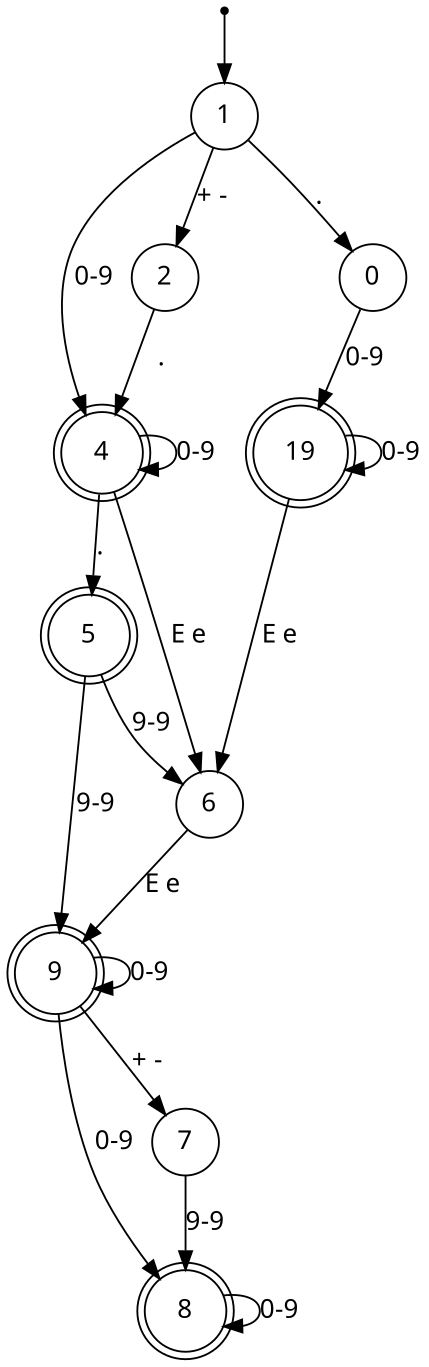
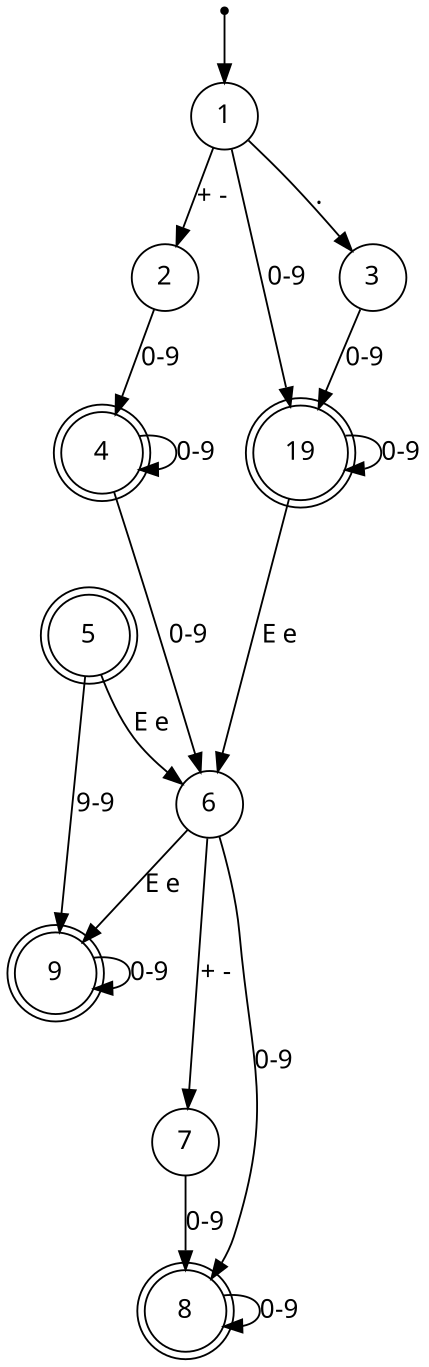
edge "1" -> "4": now "1" -> "19"
node "0": label "0" -> "3"
edge "2" -> "4": label "." -> "0-9"
edge "4" -> "5": removed, label "."
edge "4" -> "6": label "E e" -> "0-9"
edge "5" -> "6": label "9-9" -> "E e"
edge "9" -> "7": now "6" -> "7"
edge "9" -> "8": now "6" -> "8"
edge "7" -> "8": label "9-9" -> "0-9"
